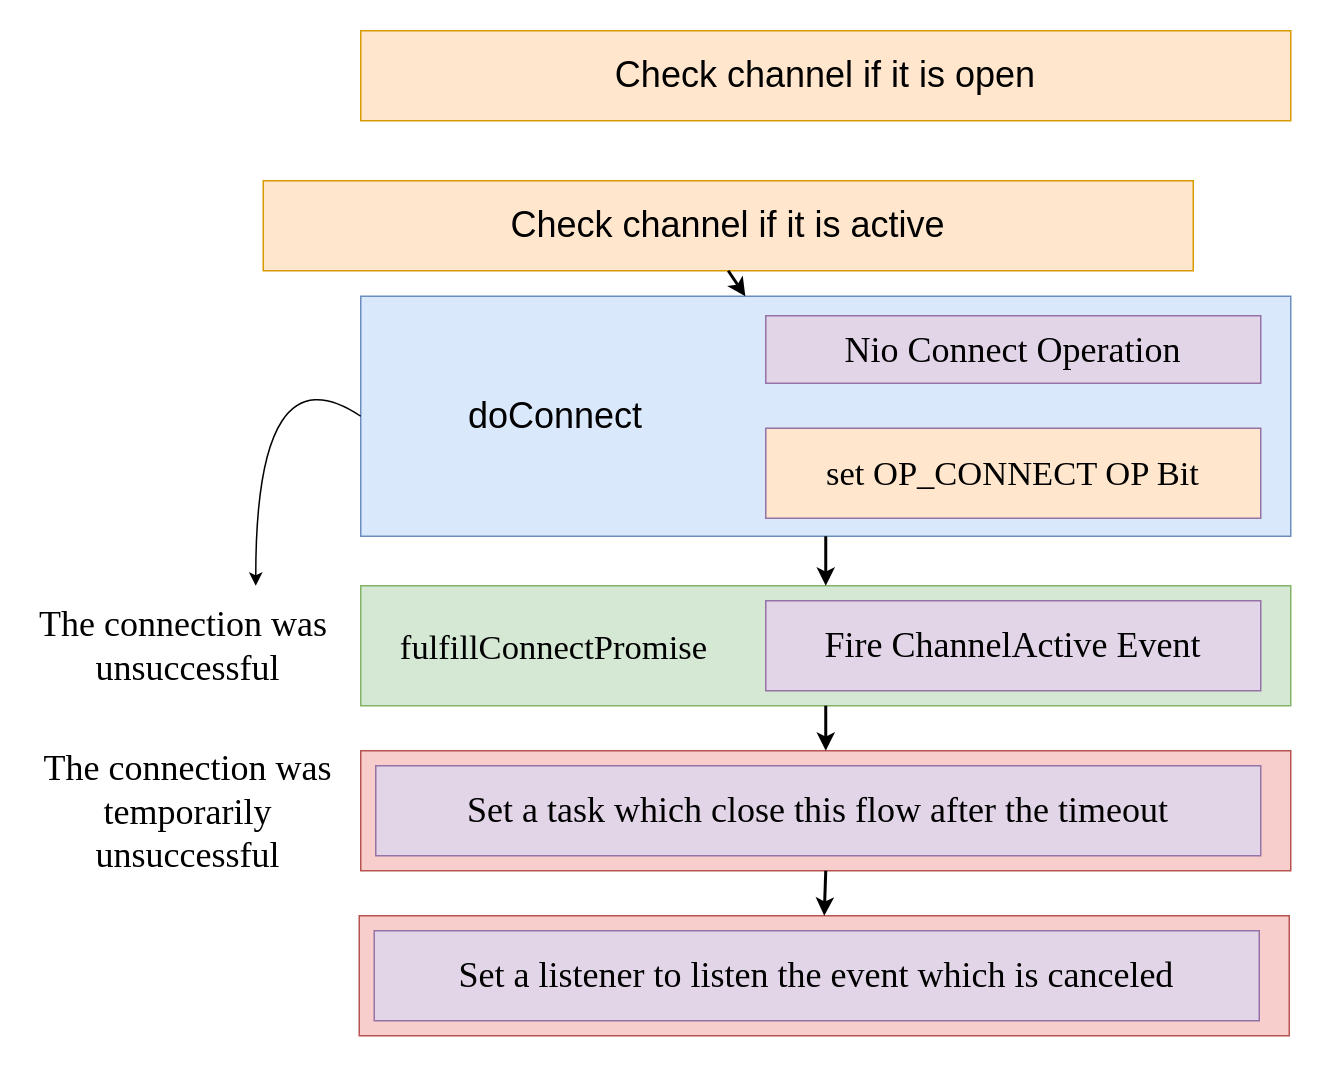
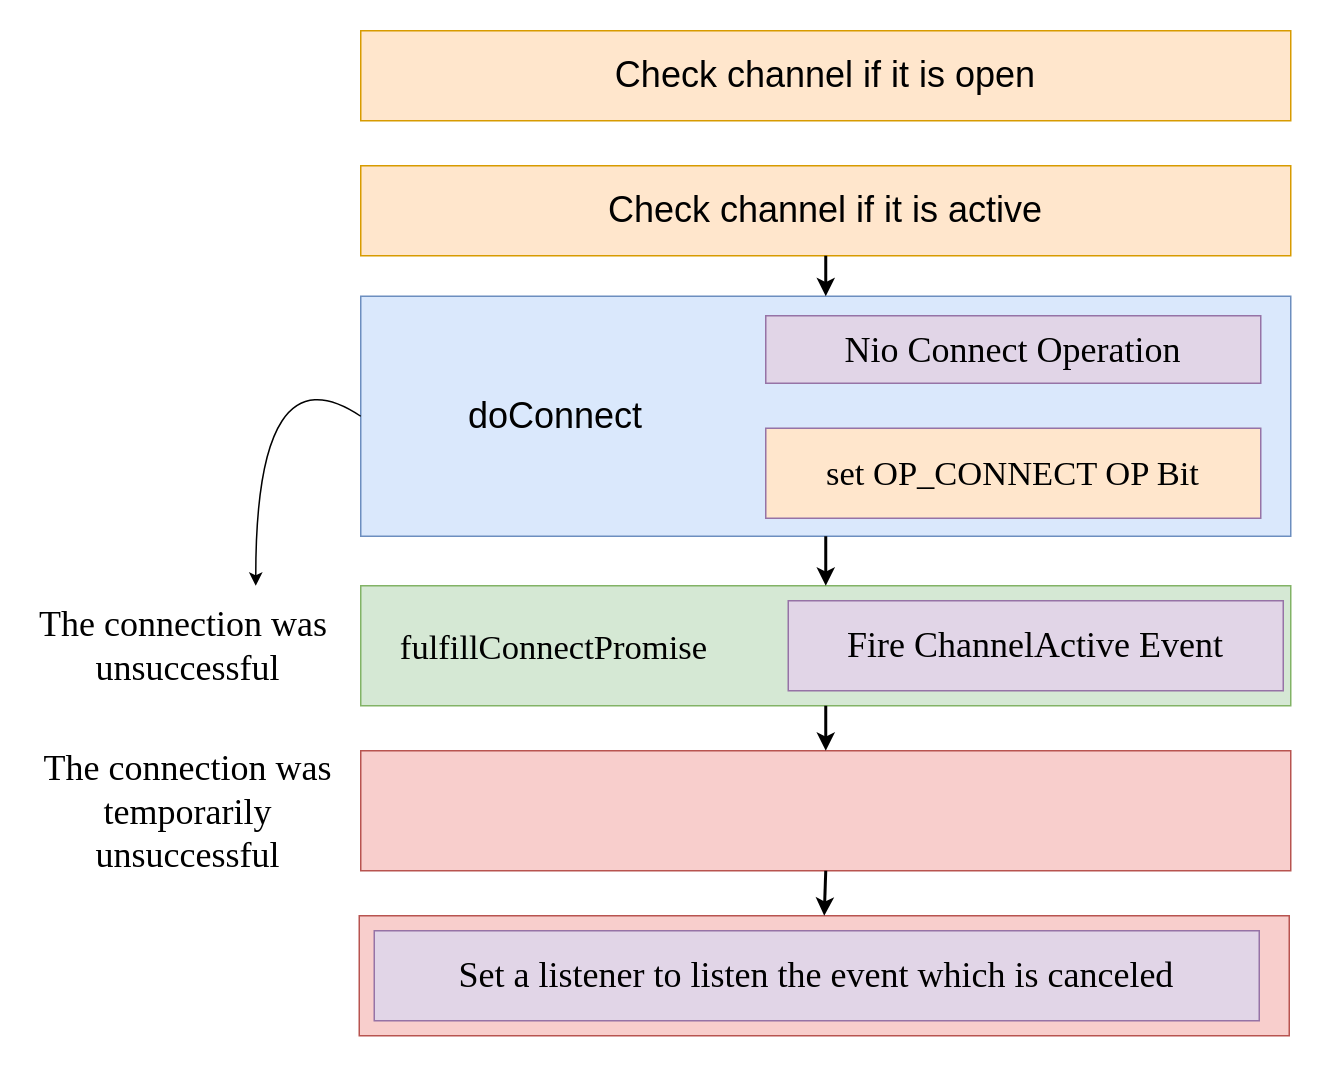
node "Check channel if it is active": moved (728, 226) -> (826, 211)
node "Fire ChannelActive Event": moved (1013, 646) -> (1036, 646)
node "Set a task which close this flow after the timeout": removed
